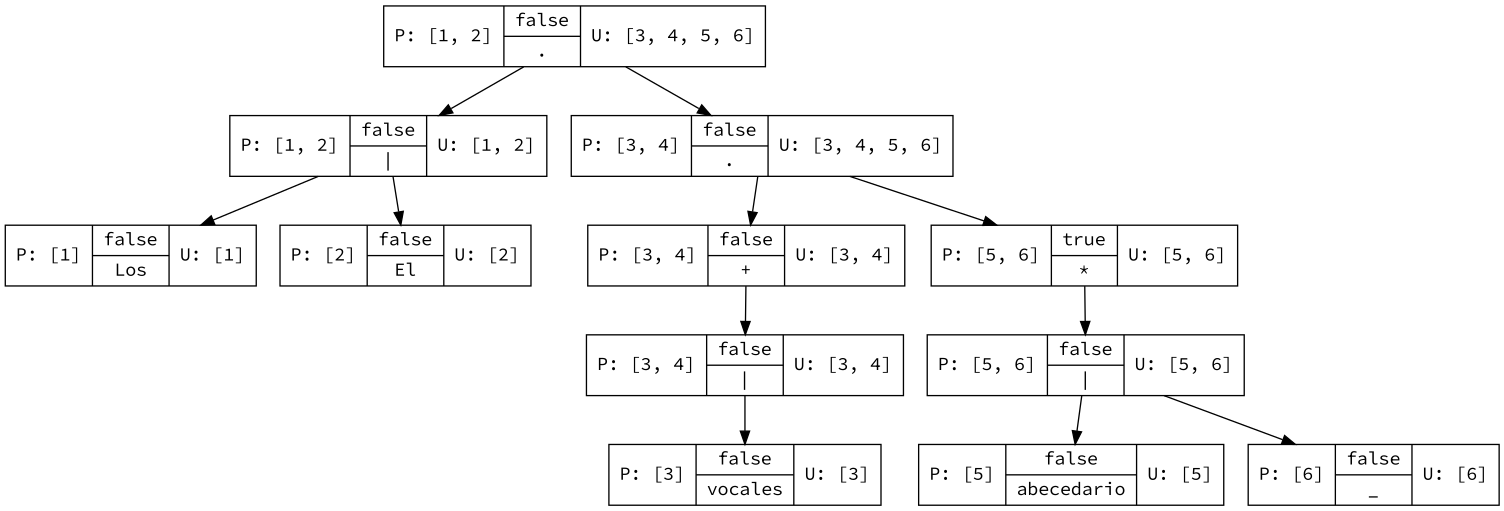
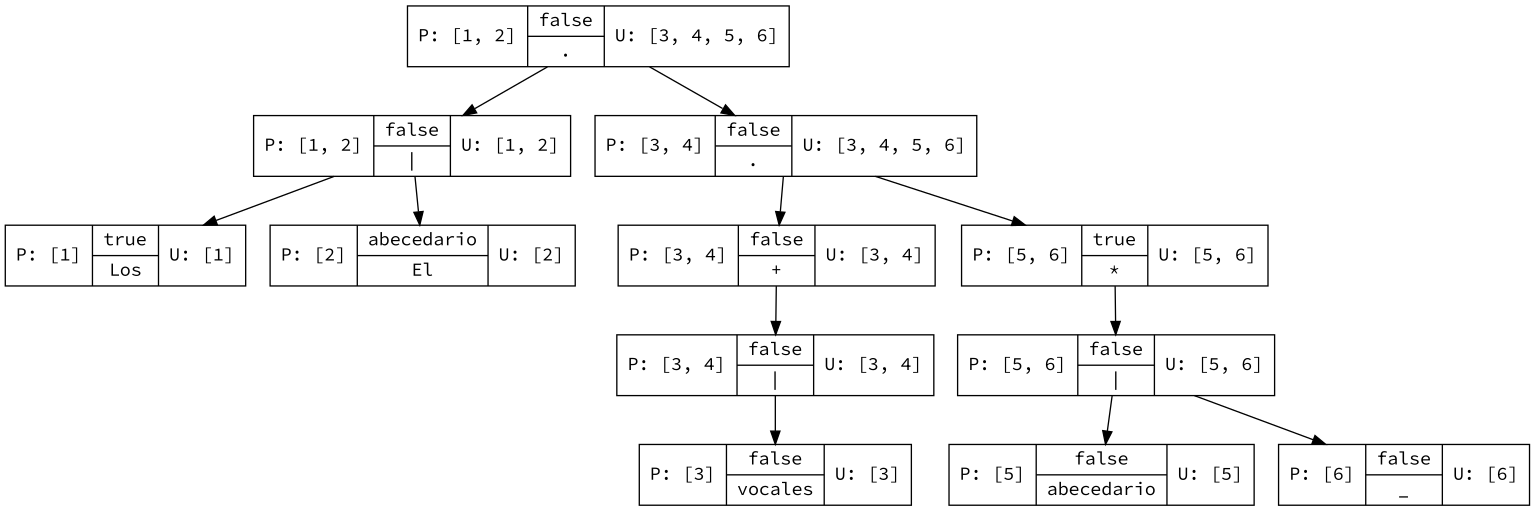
node "P: [1]": text "false" -> "true"
node "P: [2]": text "false" -> "abecedario"
